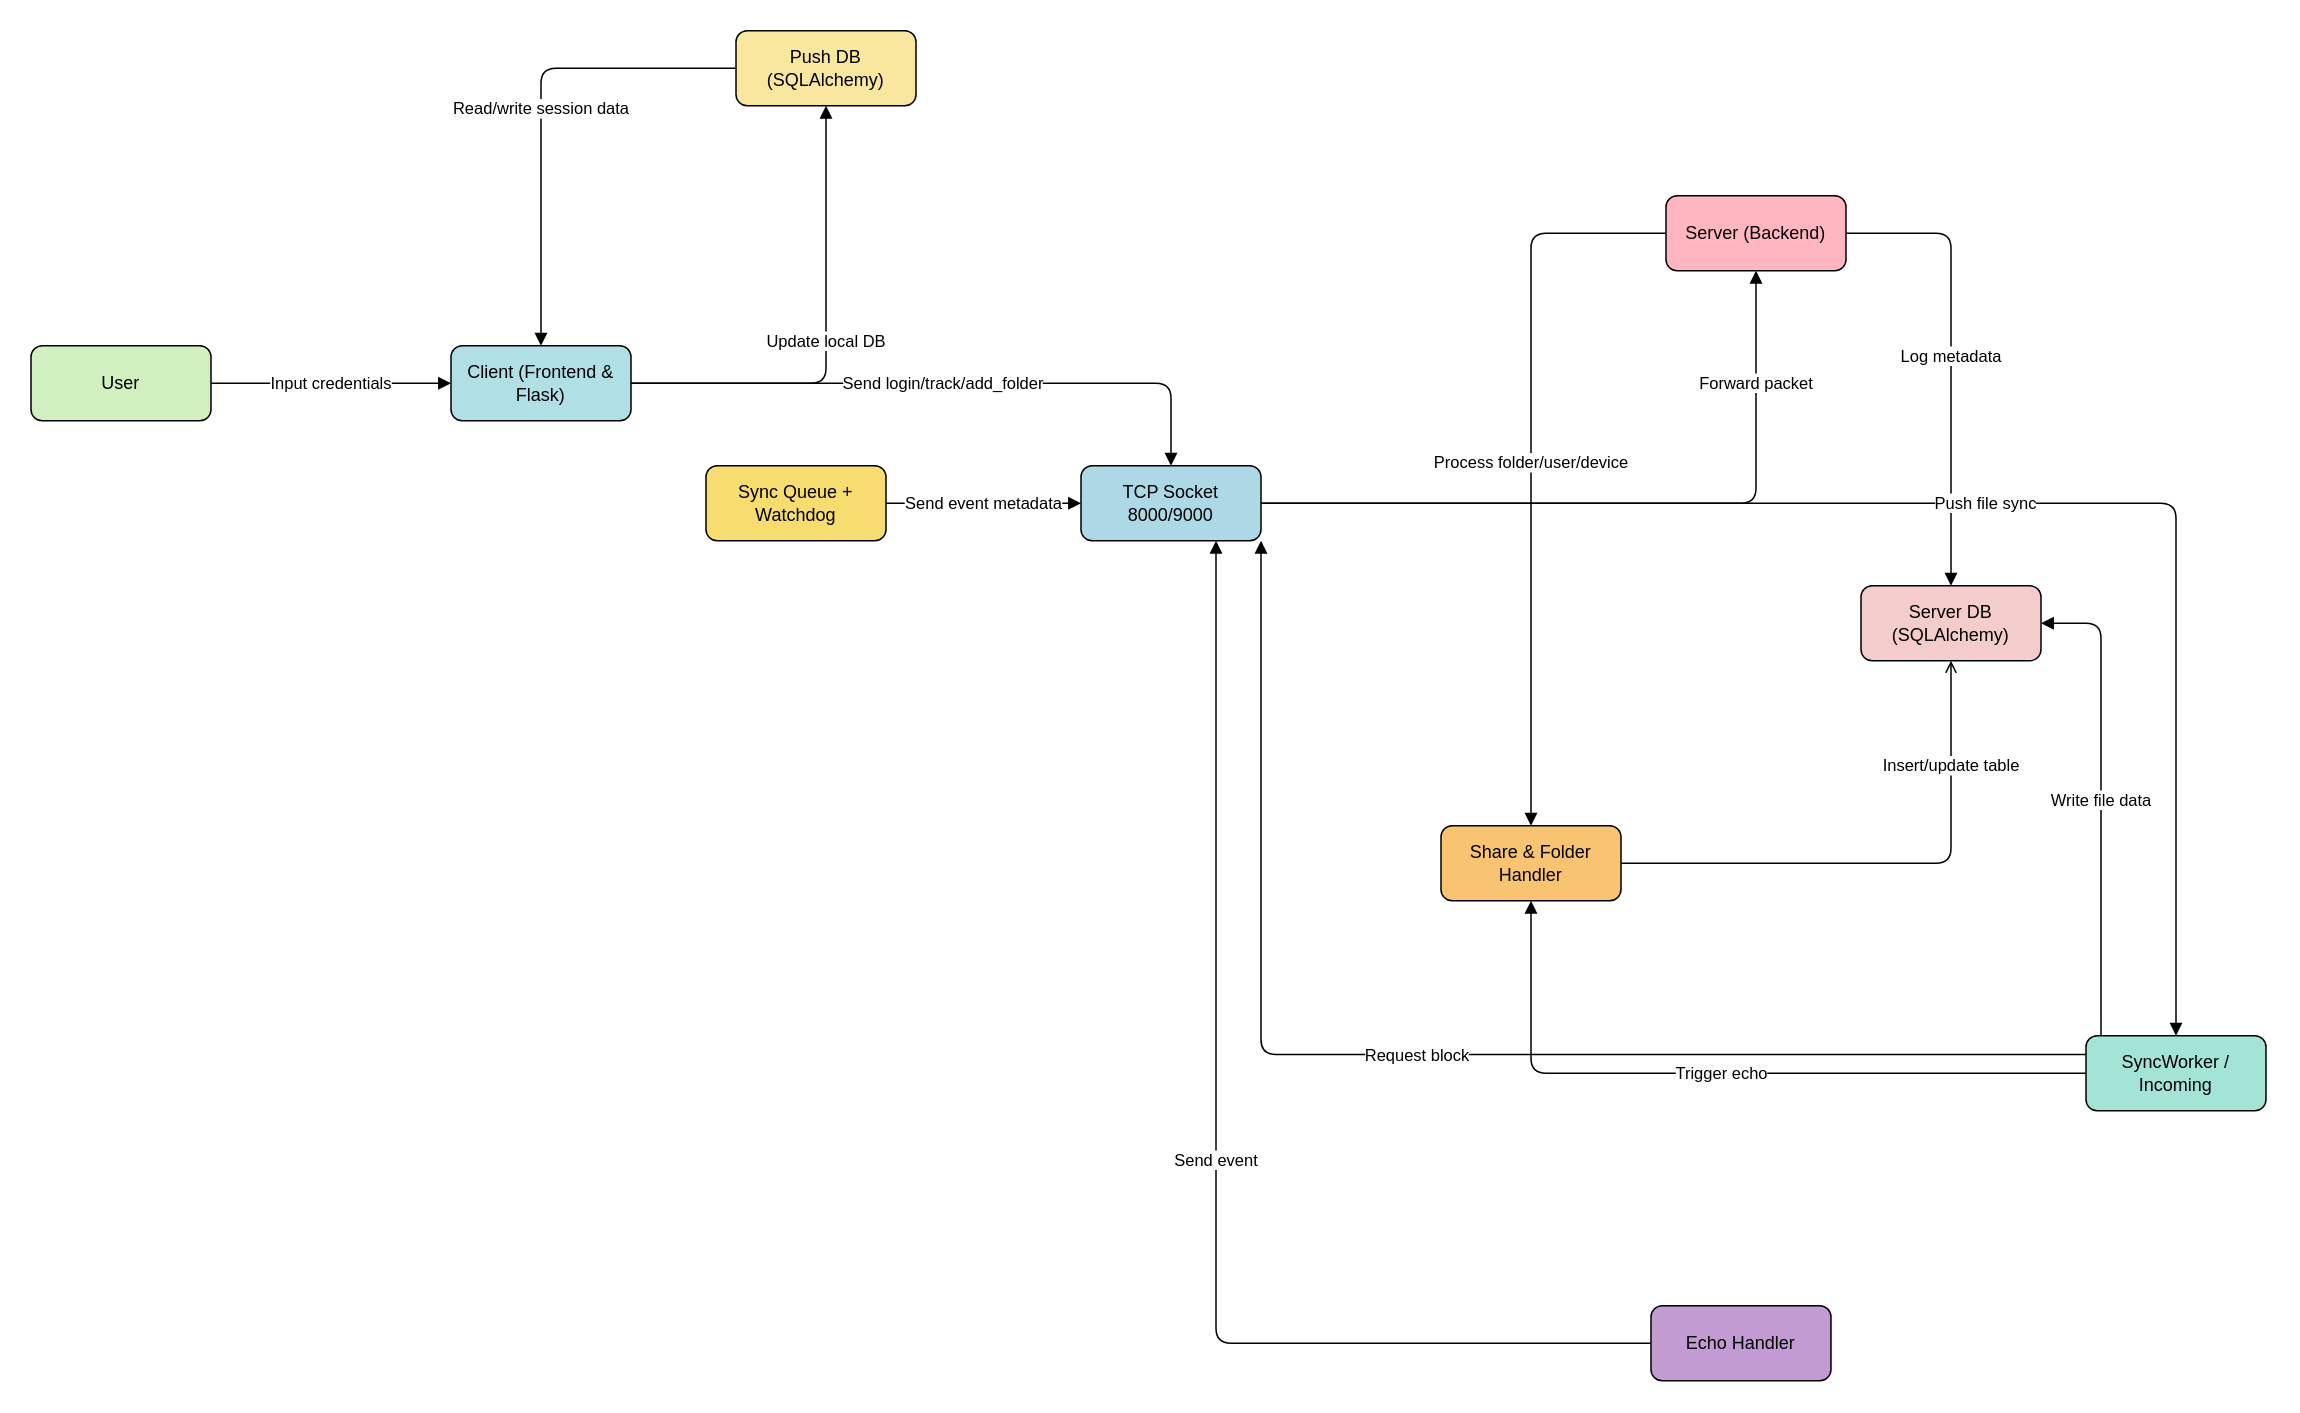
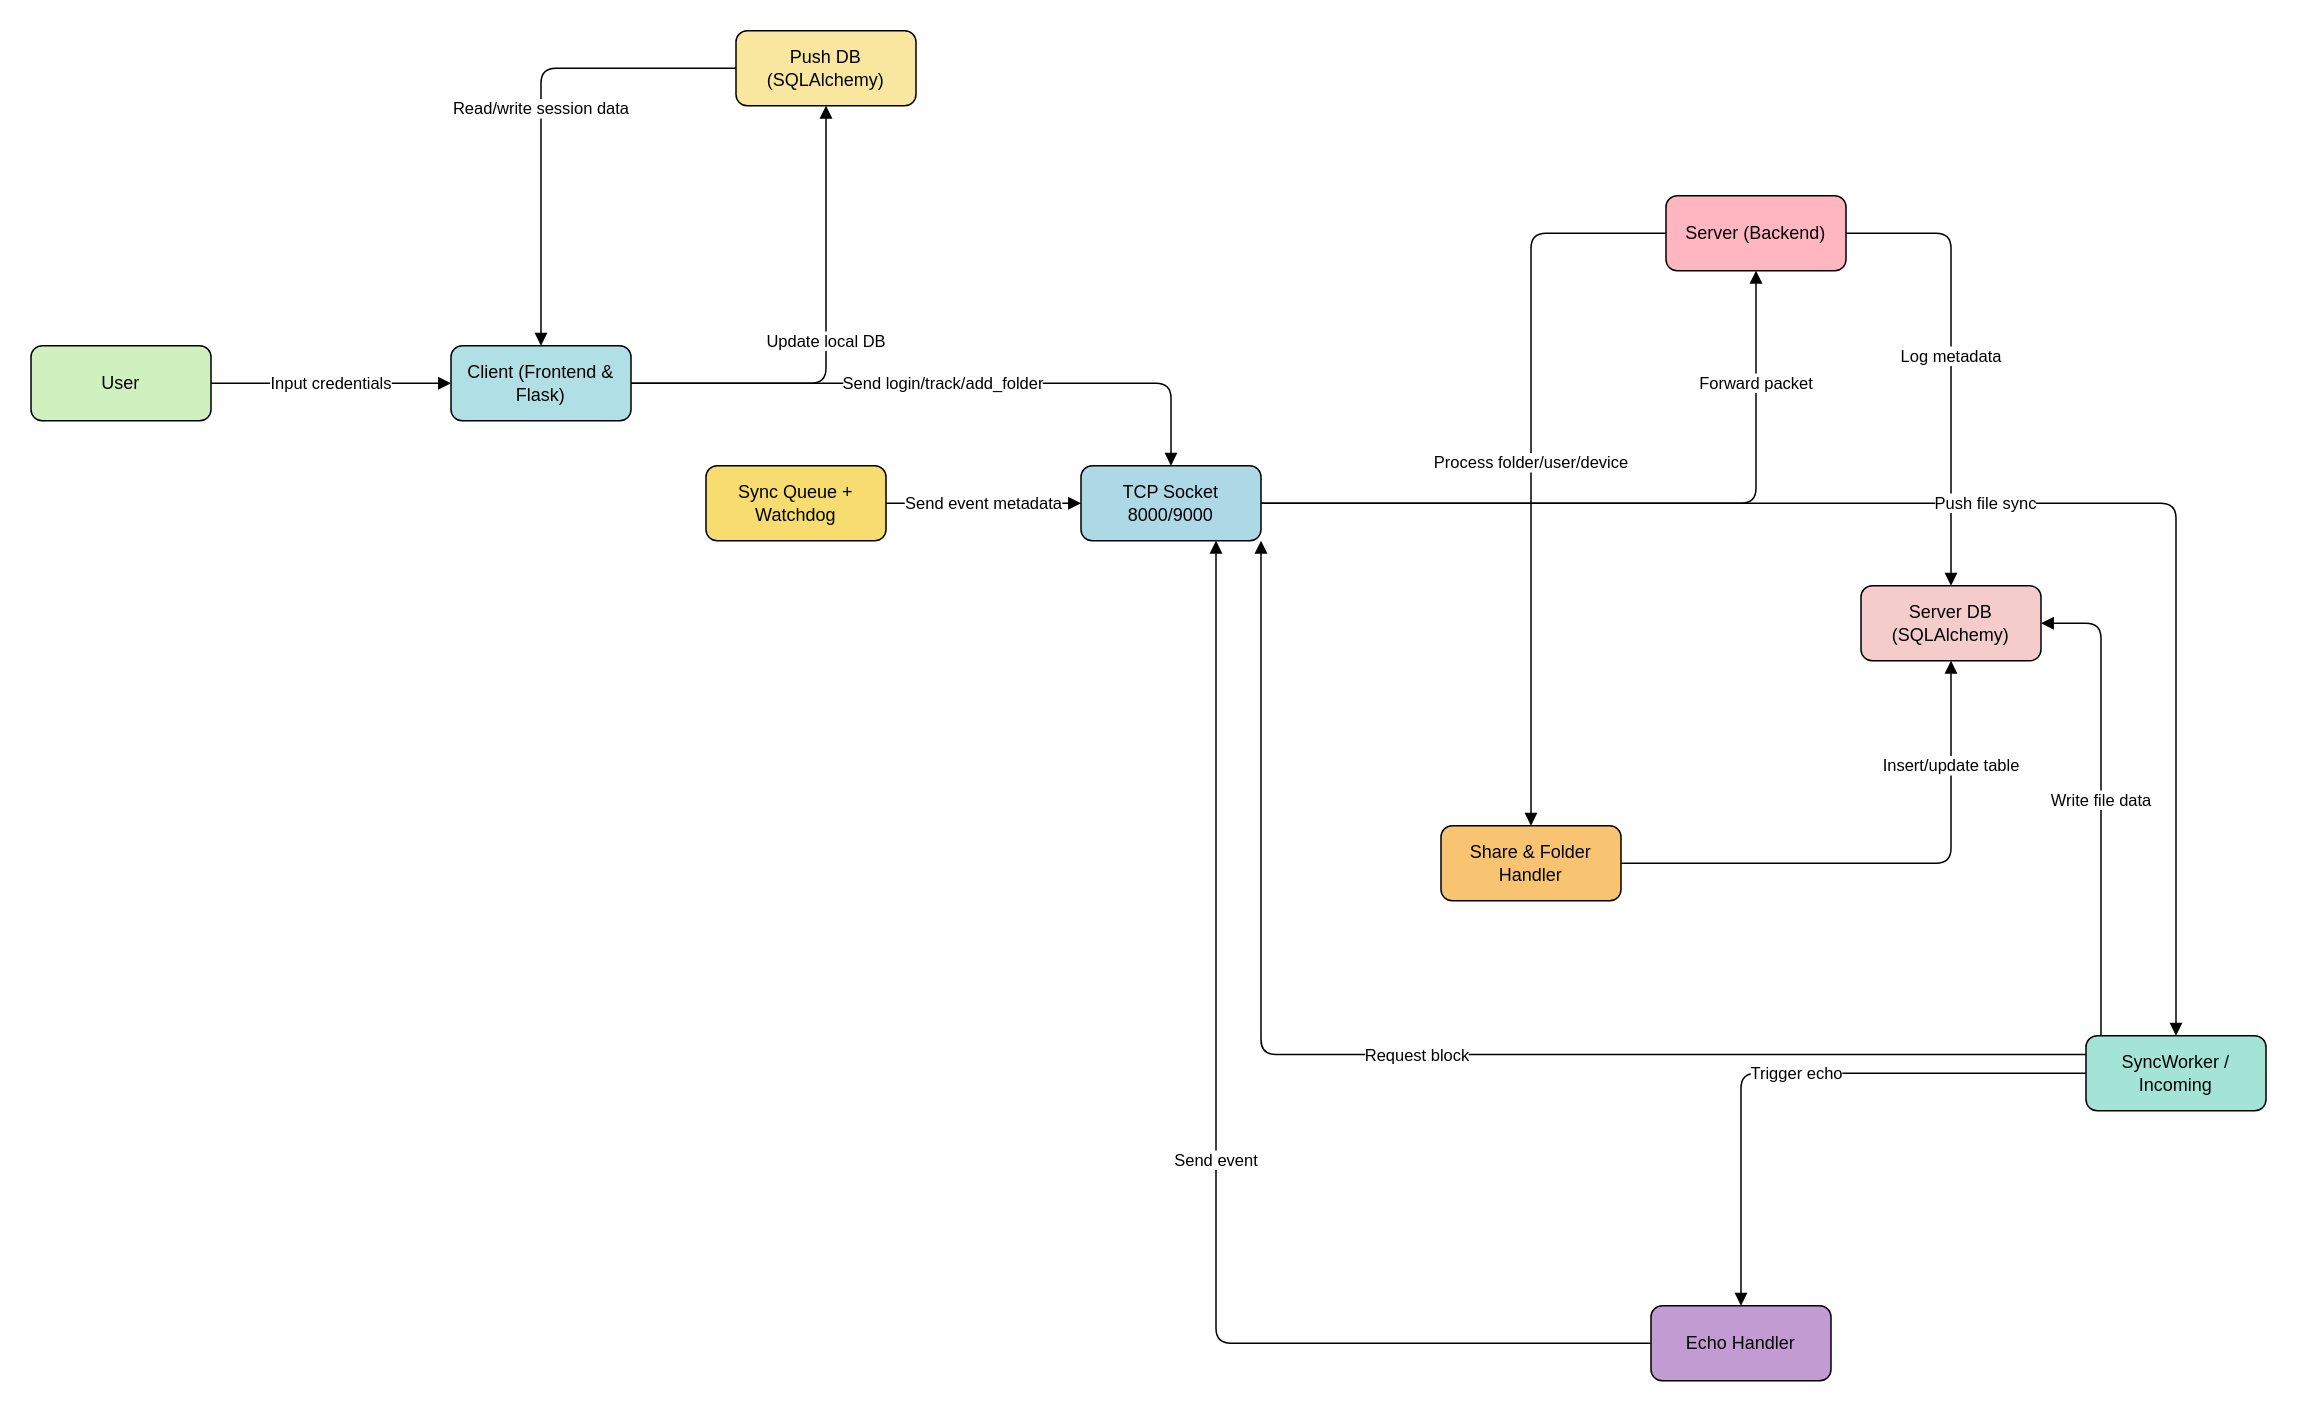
edge "Share & Folder Handler" -> "Server DB (SQLAlchemy)": arrowhead open -> block
edge "SyncWorker / Incoming" -> "Share & Folder Handler": now "SyncWorker / Incoming" -> "Echo Handler"
